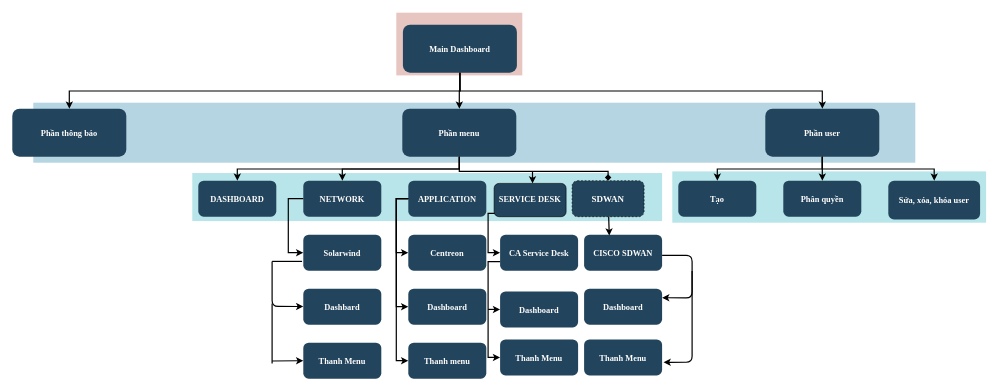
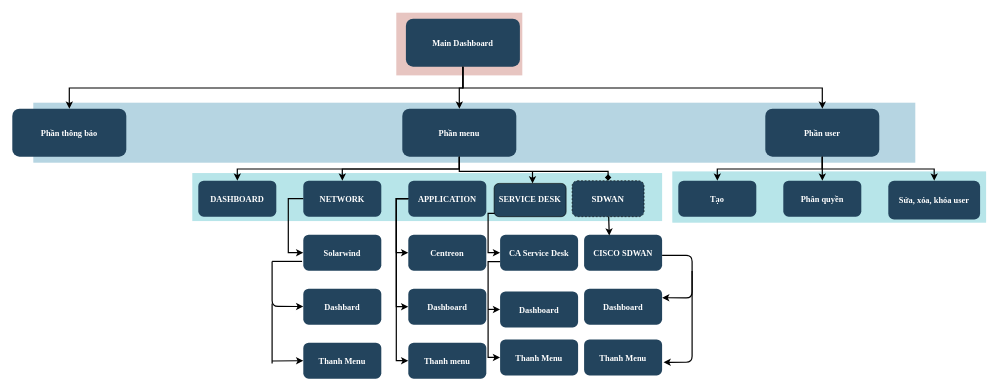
node "Main Dashboard": moved (460, 49) -> (463, 43)
